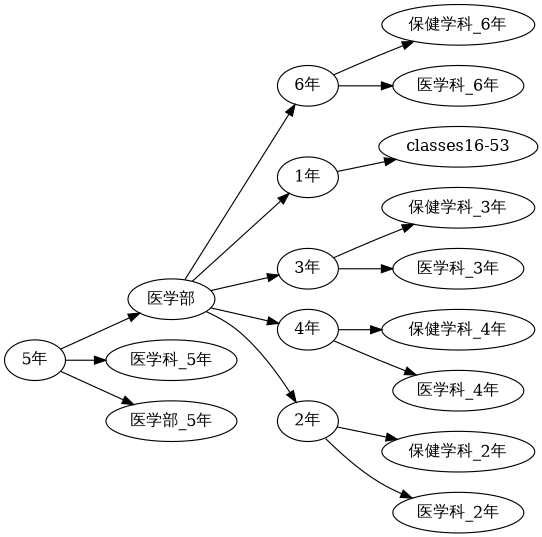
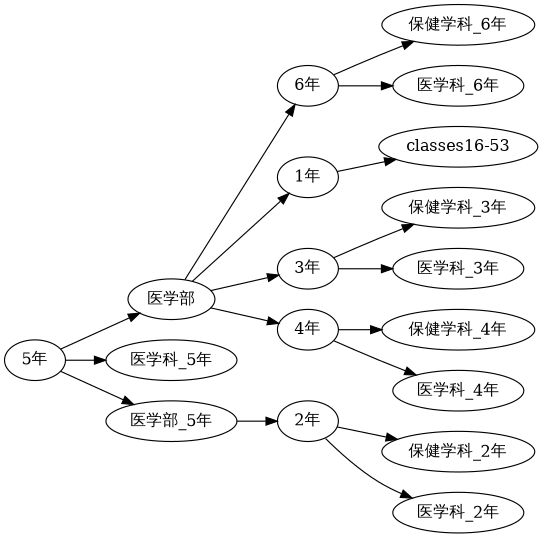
edge "医学部" -> "2年": now "医学部_5年" -> "2年"
